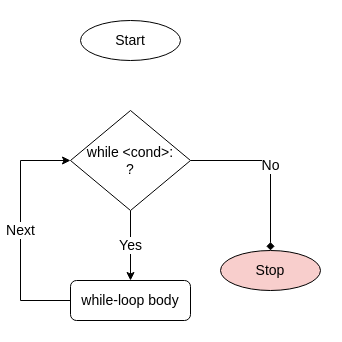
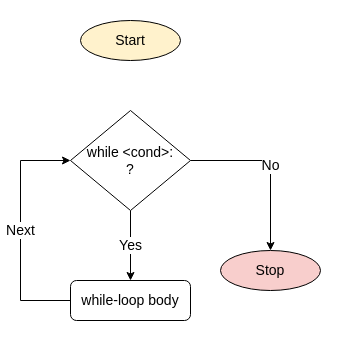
node "Start": fillcolor #ffffff -> #fff2cc
edge "while <cond>: ?" -> "Stop": arrowhead diamond -> classic
